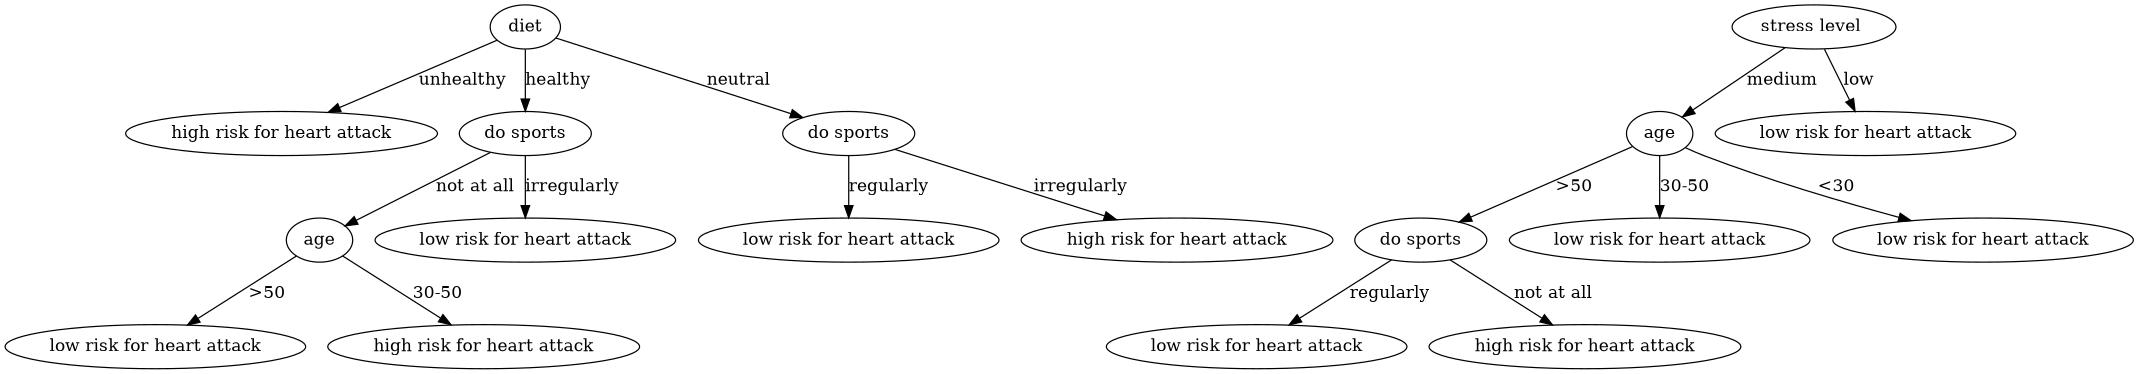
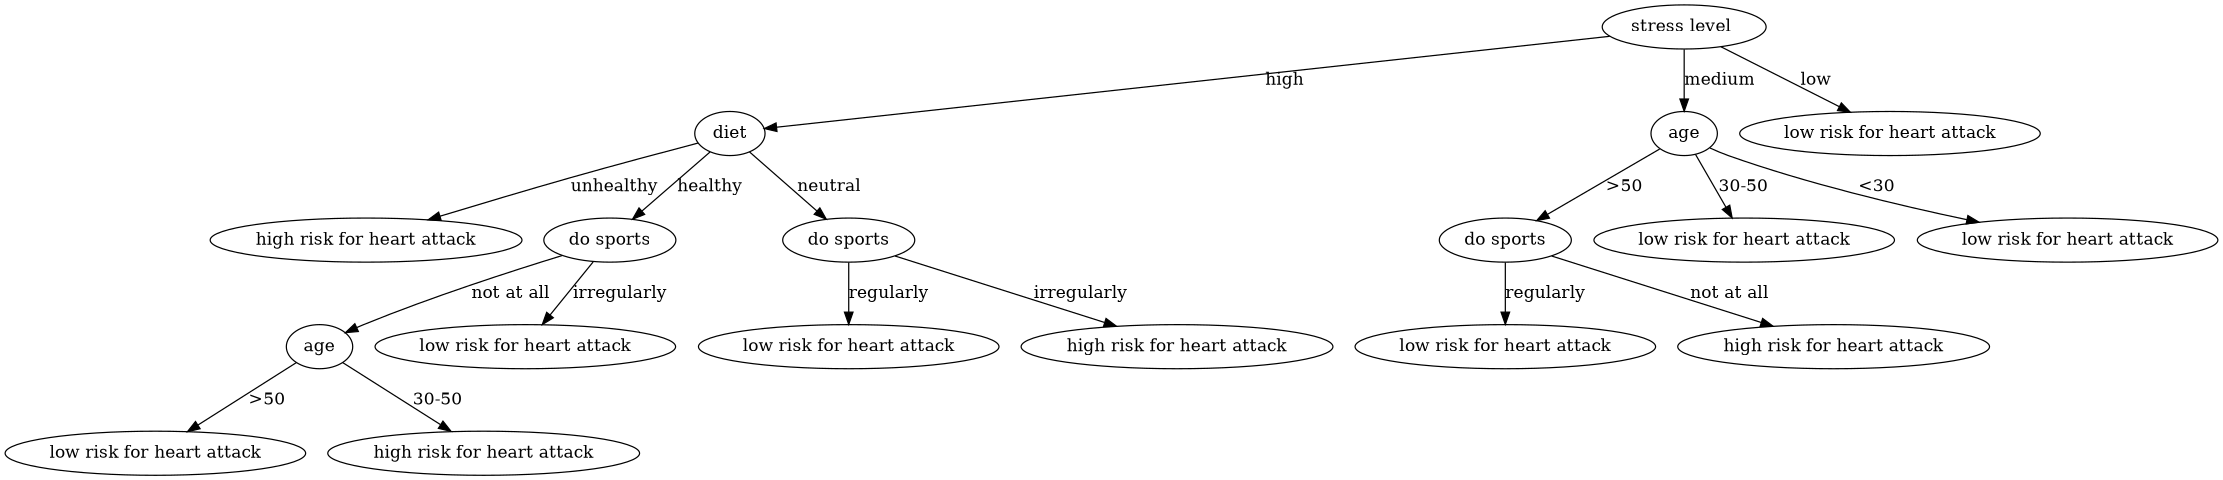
edge "stress level" -> "diet": added, label "high"
